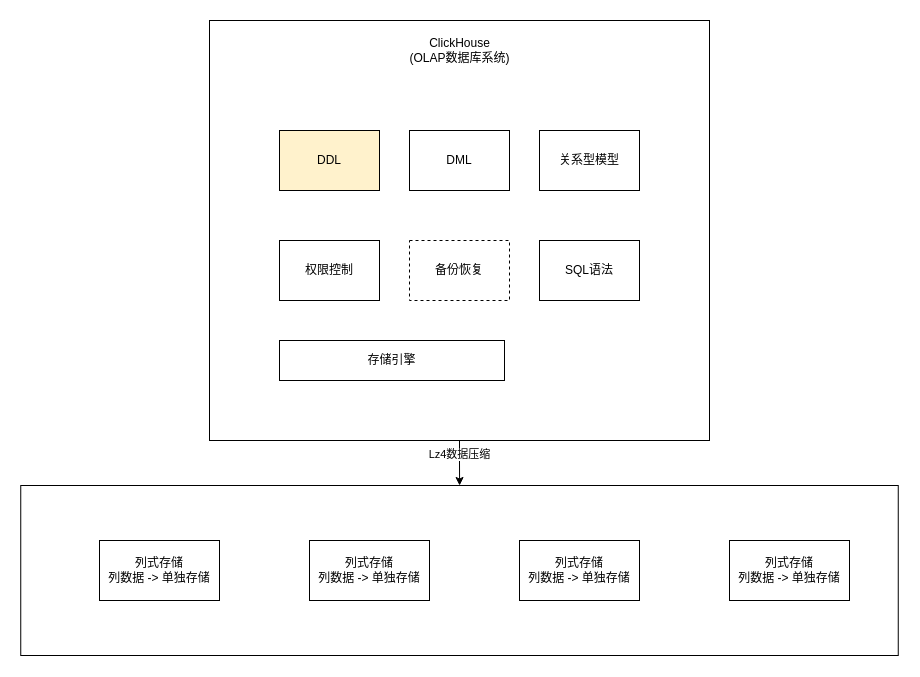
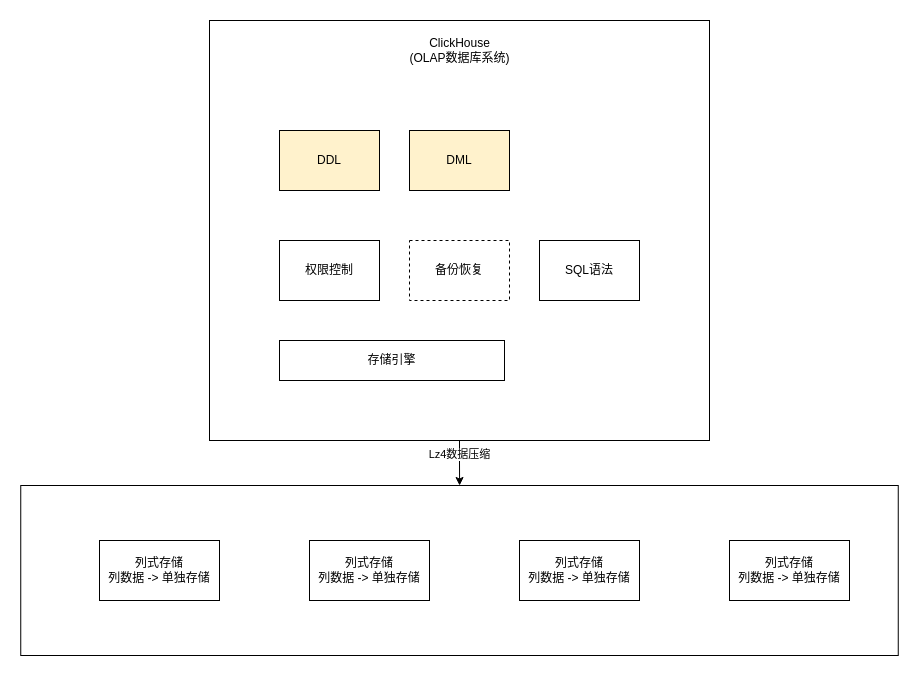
node "DML": fillcolor #ffffff -> #fff2cc
node "关系型模型": removed
